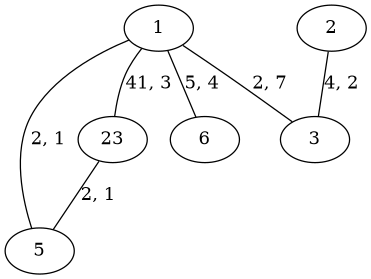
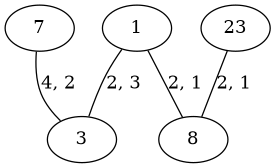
node "2": label "2" -> "7"
edge "1" -- "23": removed, label "41, 3"
edge "1" -- "3": label "2, 7" -> "2, 3"
node "6": removed
node "5": label "5" -> "8"
